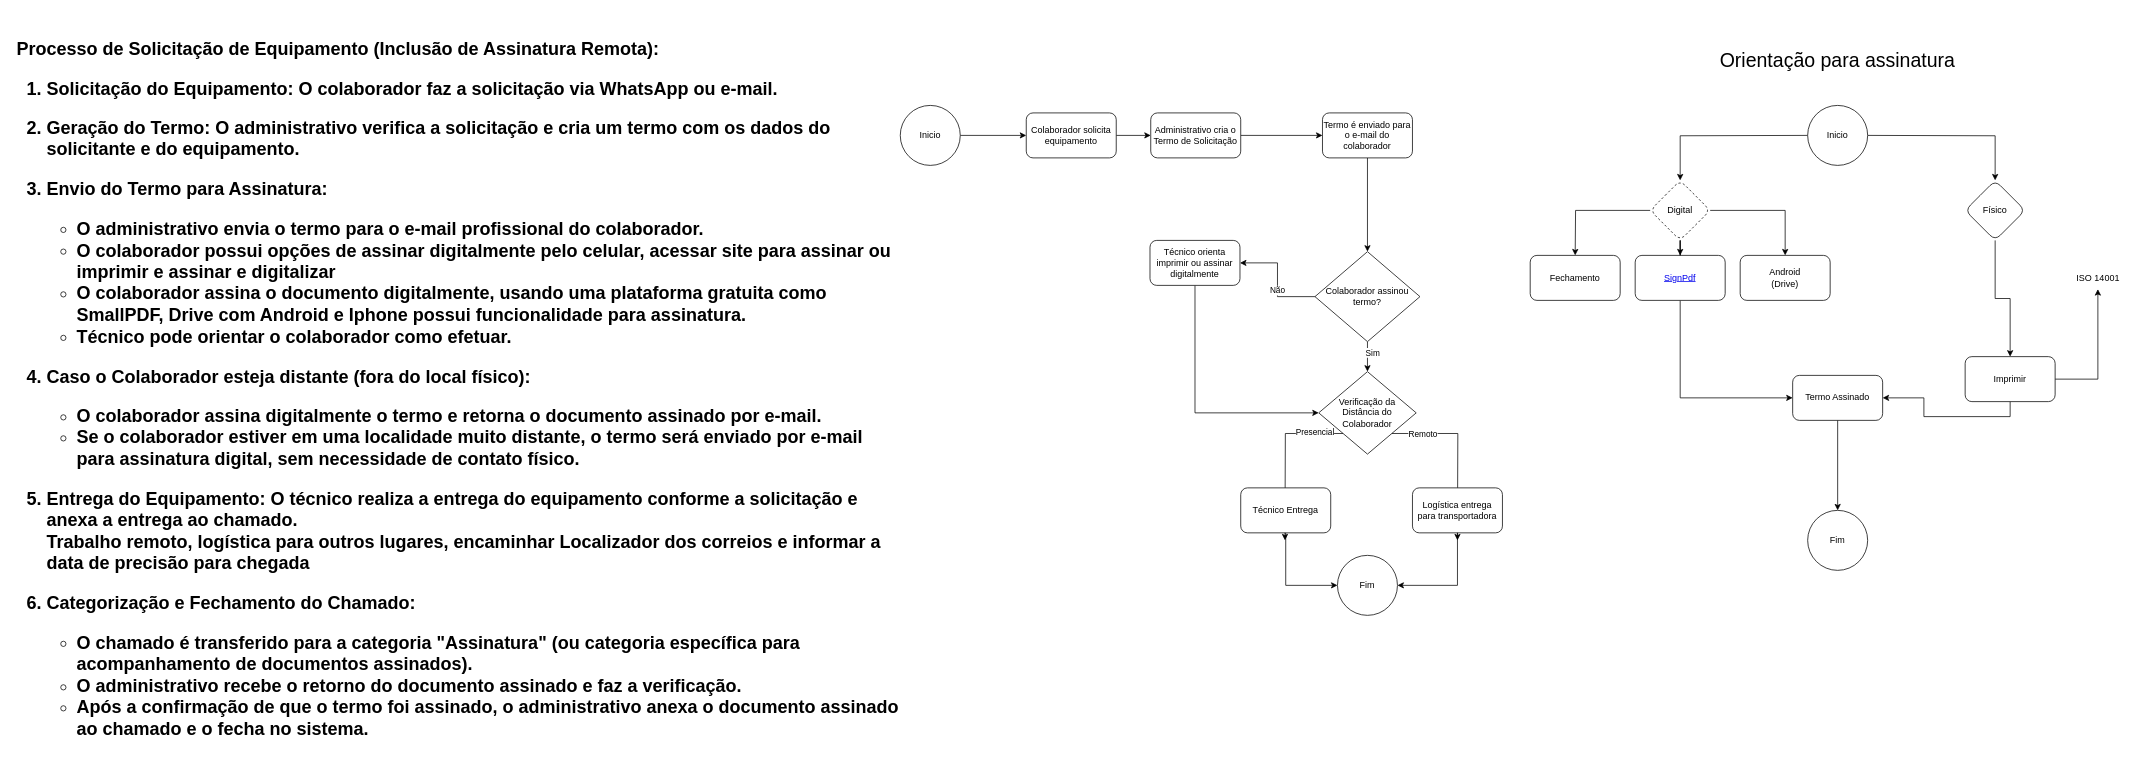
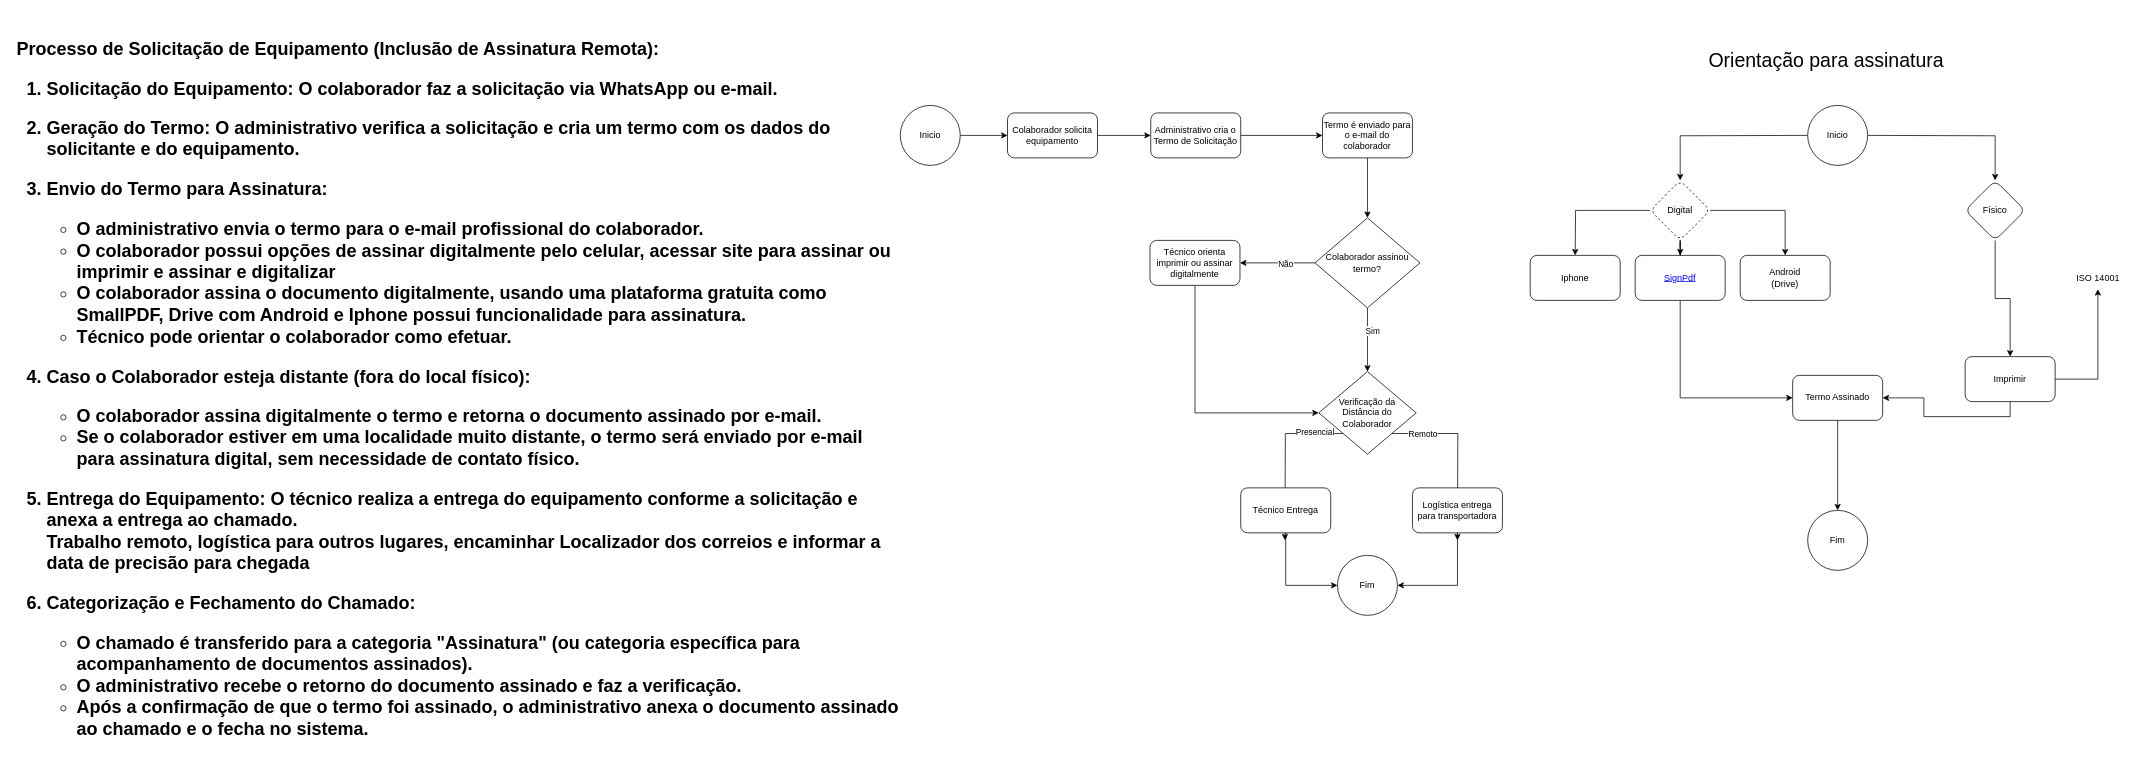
node "Orientação para assinatura": moved (1838, 60) -> (1827, 60)
node "Colaborador solicita equipamento": moved (1071, 135) -> (1053, 135)
node "Fechamento": label "Fechamento" -> "Iphone"
node "Colaborador assinou termo?": moved (1368, 297) -> (1368, 263)
